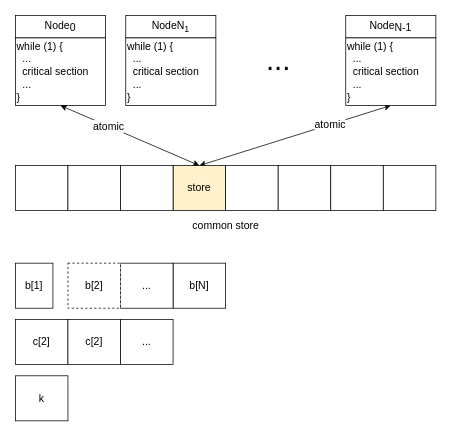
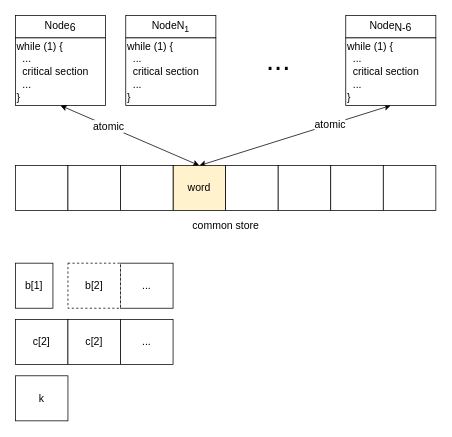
node "Node0": label "Node0" -> "Node6"
node "NodeN-1": label "NodeN-1" -> "NodeN-6"
node "store": label "store" -> "word"
node "b[N]": removed
